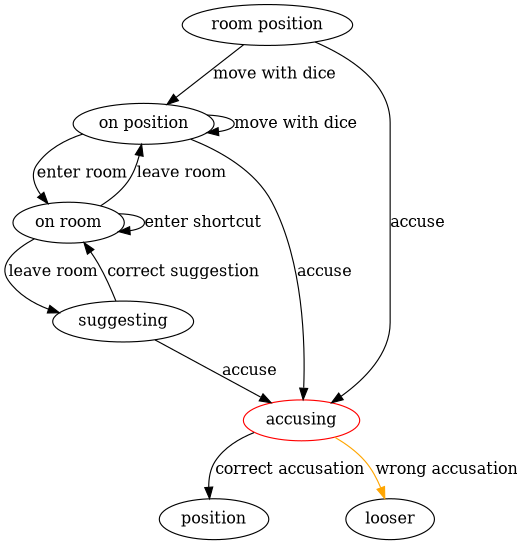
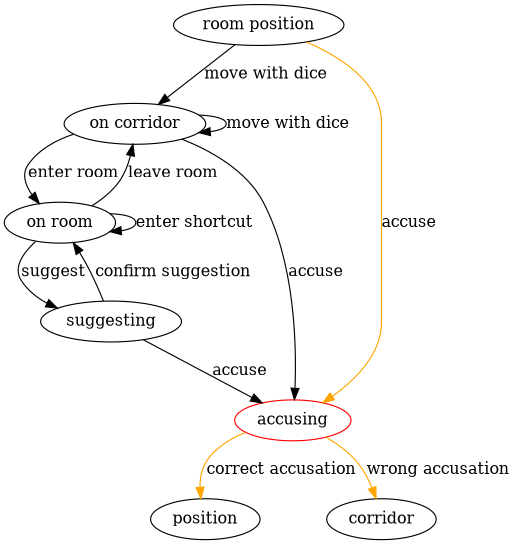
node "on position": label "on position" -> "on corridor"
edge "room position" -> "accusing": color black -> orange
edge "on room" -> "suggesting": label "leave room" -> "suggest"
edge "suggesting" -> "on room": label "correct suggestion" -> "confirm suggestion"
edge "accusing" -> "position": color black -> orange
node "looser": label "looser" -> "corridor"
